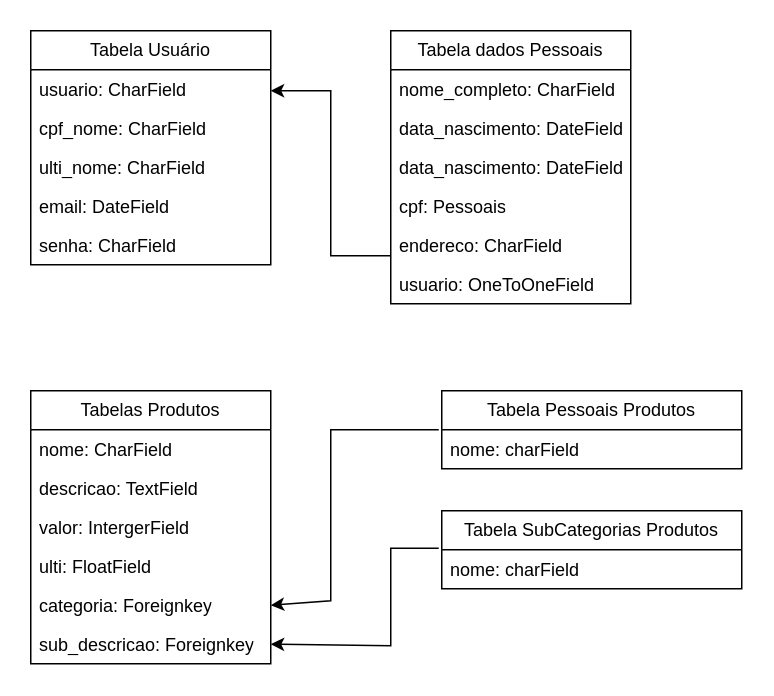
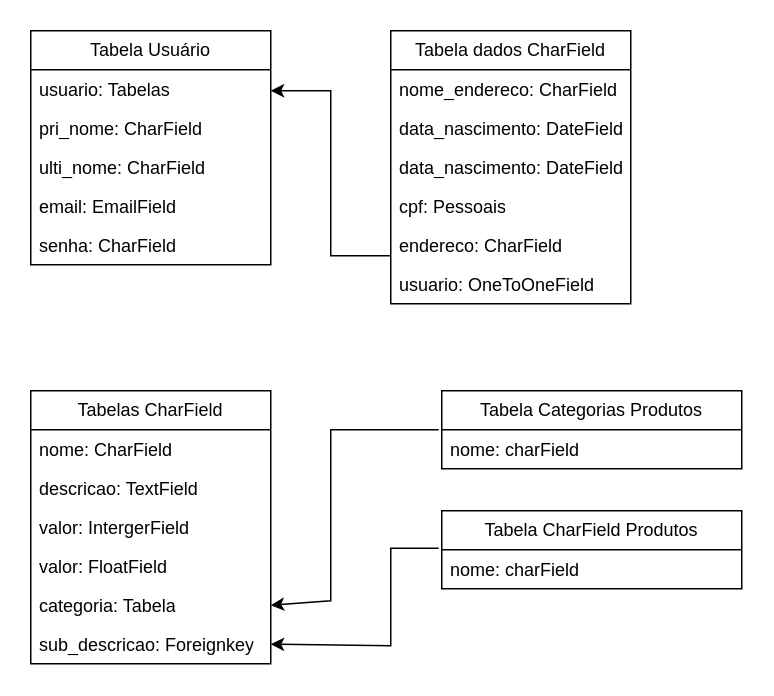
node "Tabela dados Pessoais": label "Tabela dados Pessoais" -> "Tabela dados CharField"
node "usuario: CharField": label "usuario: CharField" -> "usuario: Tabelas"
node "nome_completo: CharField": label "nome_completo: CharField" -> "nome_endereco: CharField"
node "cpf_nome: CharField": label "cpf_nome: CharField" -> "pri_nome: CharField"
node "email: DateField": label "email: DateField" -> "email: EmailField"
node "Tabelas Produtos": label "Tabelas Produtos" -> "Tabelas CharField"
node "Tabela Pessoais Produtos": label "Tabela Pessoais Produtos" -> "Tabela Categorias Produtos"
node "Tabela SubCategorias Produtos": label "Tabela SubCategorias Produtos" -> "Tabela CharField Produtos"
node "ulti: FloatField": label "ulti: FloatField" -> "valor: FloatField"
node "categoria: Foreignkey": label "categoria: Foreignkey" -> "categoria: Tabela"
